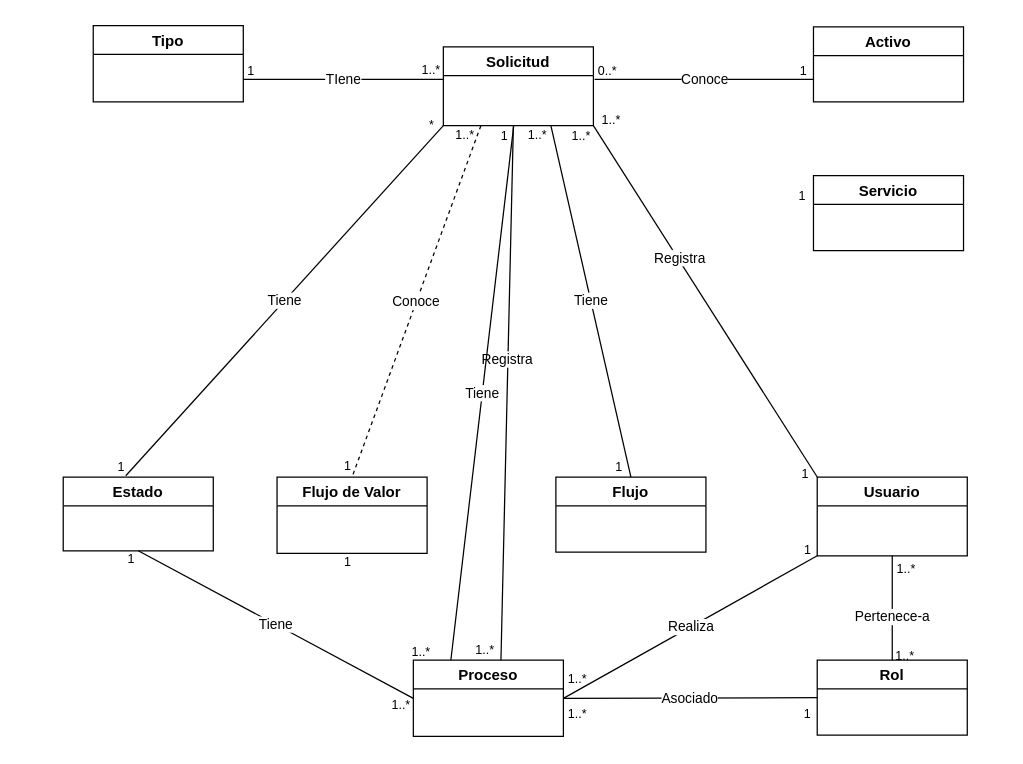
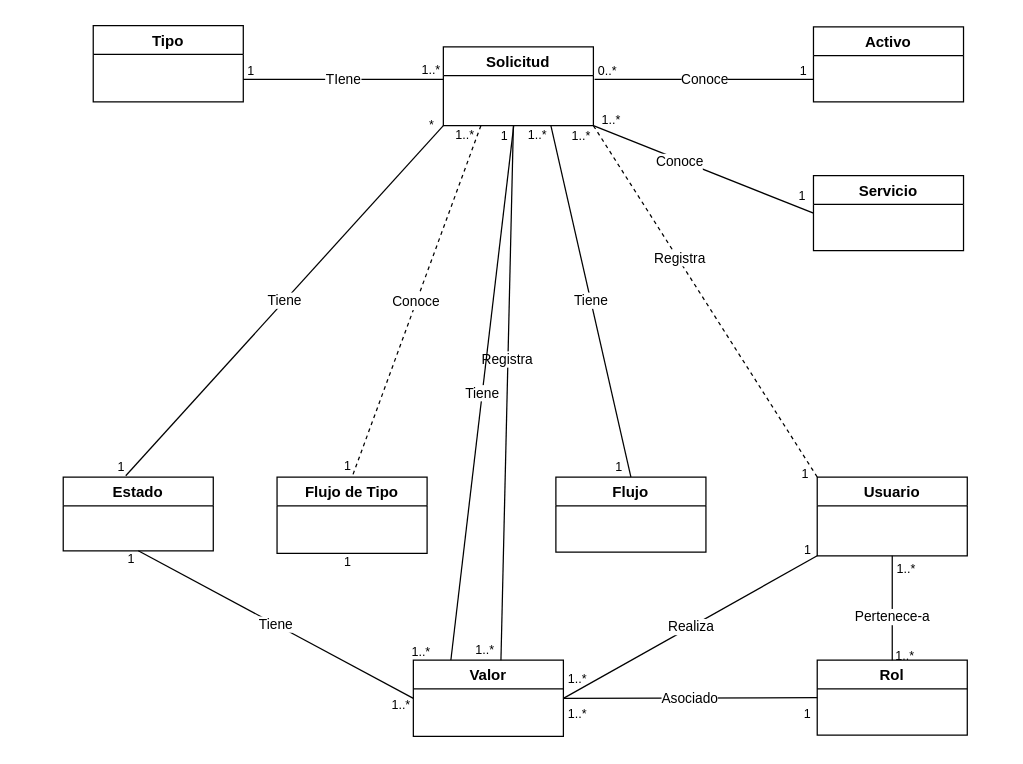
edge "Solicitud" -- "Servicio": added, label "Conoce"
edge "Solicitud" -- "Usuario": style solid -> dashed
node "Flujo de Valor": label "Flujo de Valor" -> "Flujo de Tipo"
node "Proceso": label "Proceso" -> "Valor"
